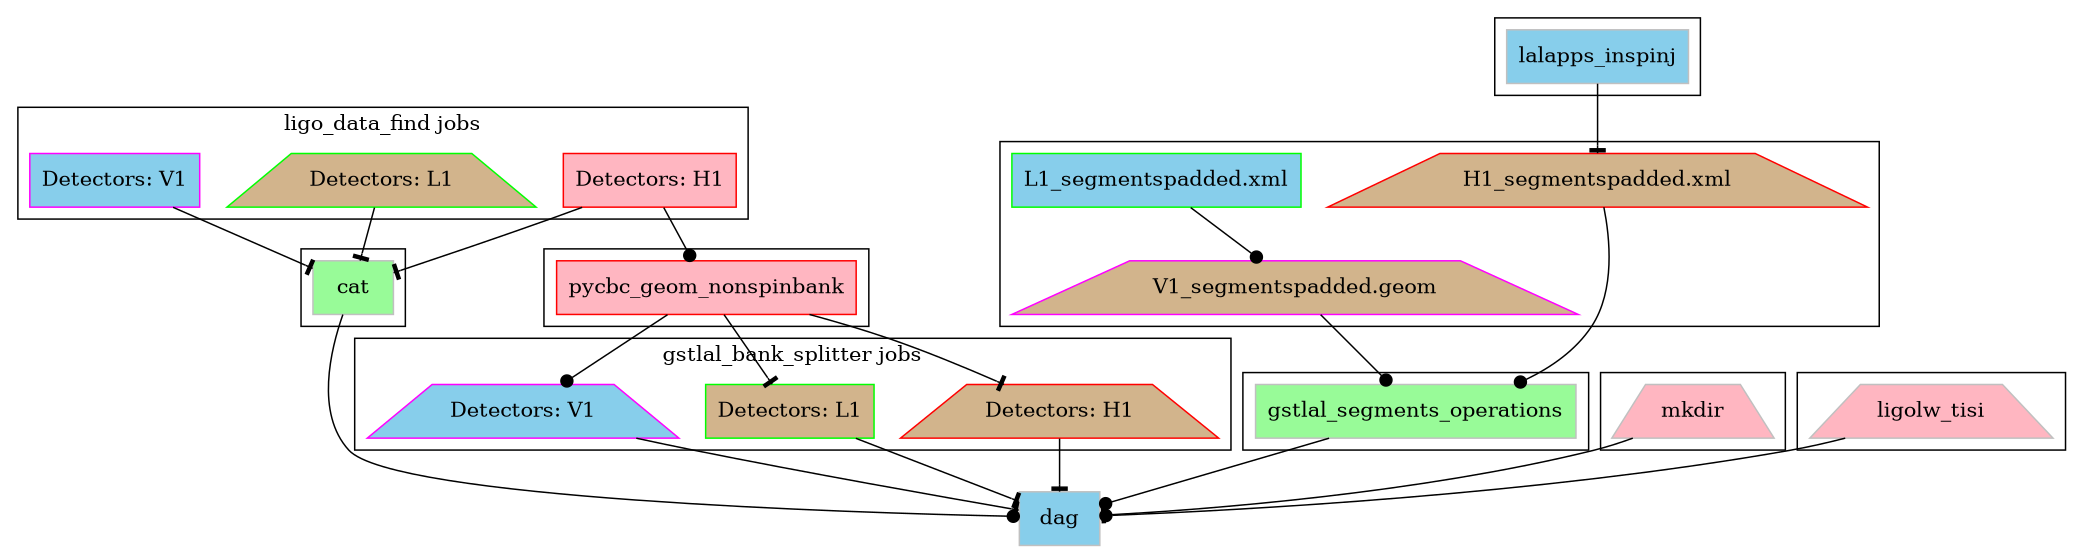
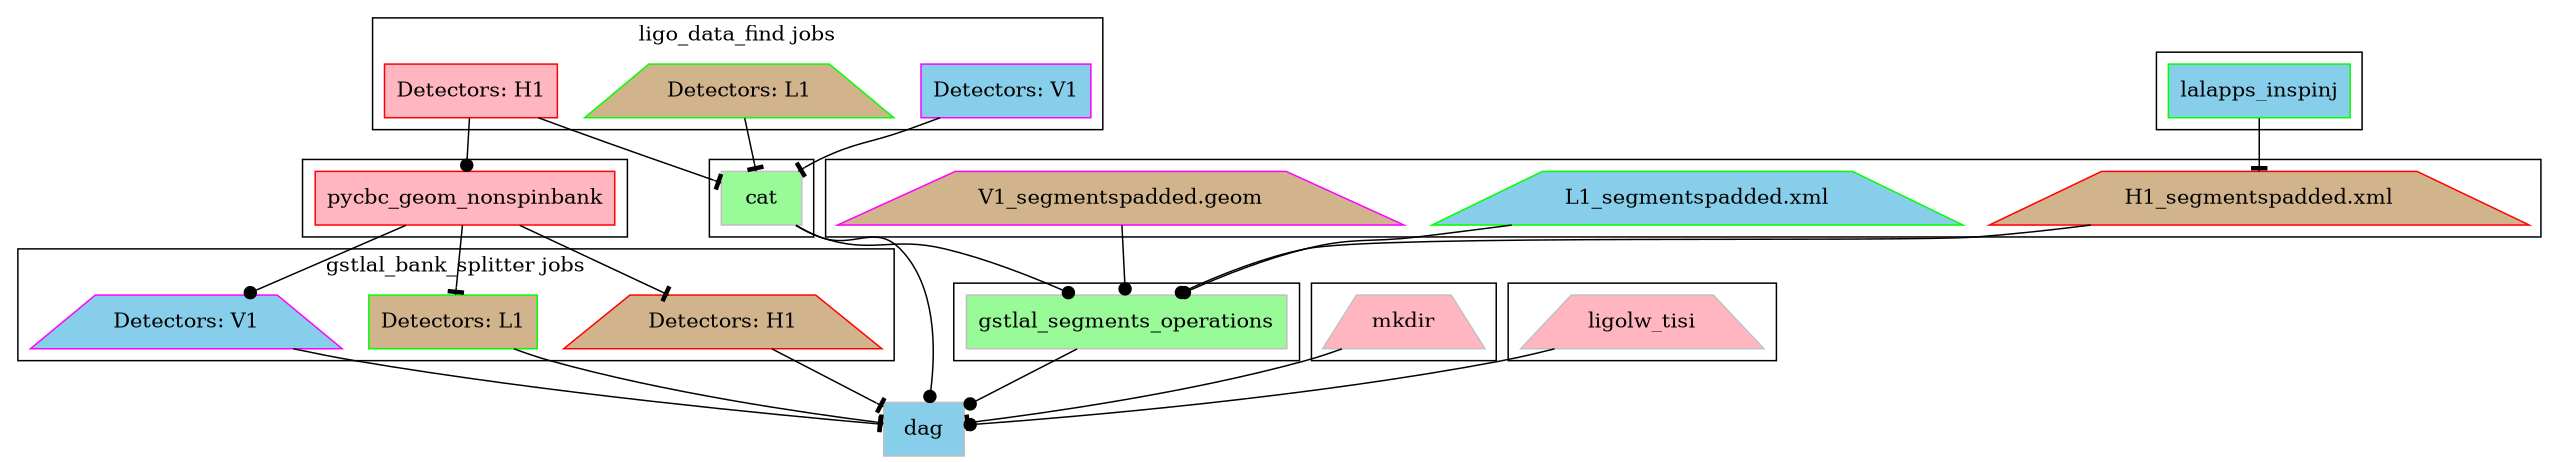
node "lalapps_inspinj": color grey -> green1
node "L1_segmentspadded.xml": shape box -> trapezium
edge "L1_segmentspadded.xml" -> "V1_segmentspadded.geom": now "L1_segmentspadded.xml" -> "gstlal_segments_operations"
edge "cat" -> "gstlal_segments_operations": added
